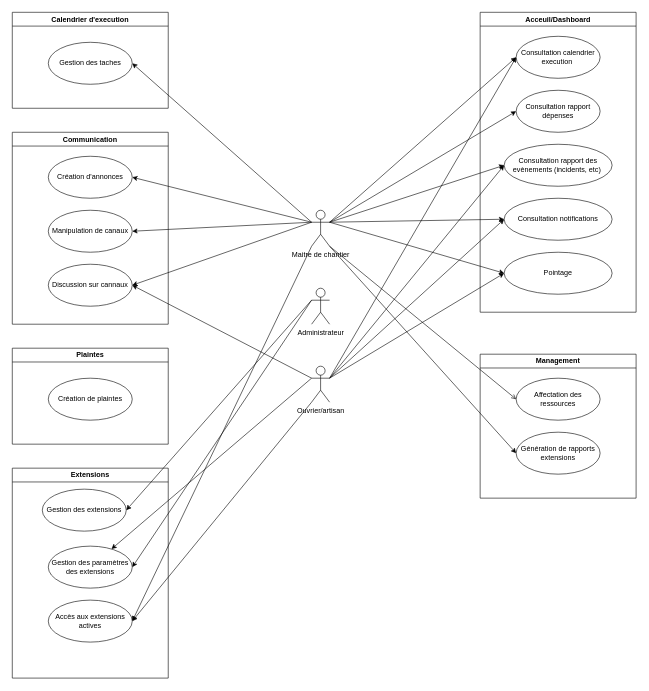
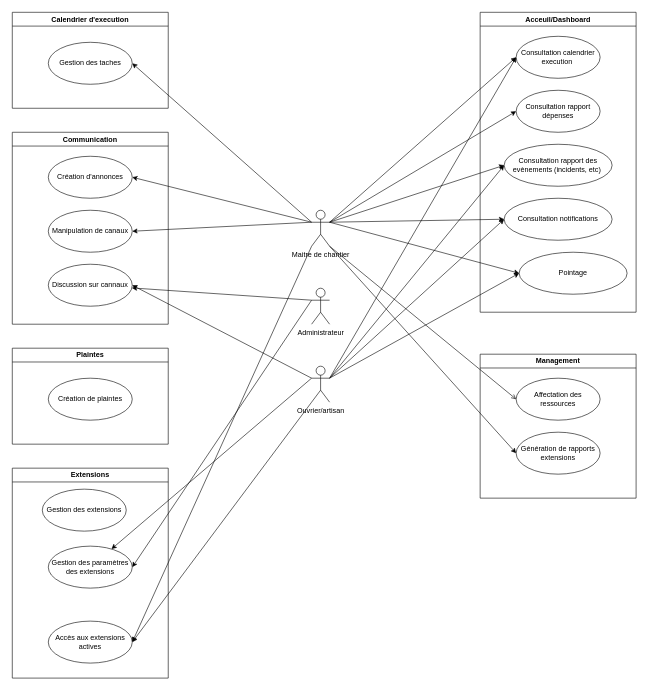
edge "Maitre de chantier" -> "Discussion sur cannaux": removed
node "Pointage": moved (558, 273) -> (573, 273)
edge "Administrateur" -> "Gestion des extensions": now "Administrateur" -> "Discussion sur cannaux"
node "Accès aux extensions actives": moved (90, 621) -> (90, 642)
